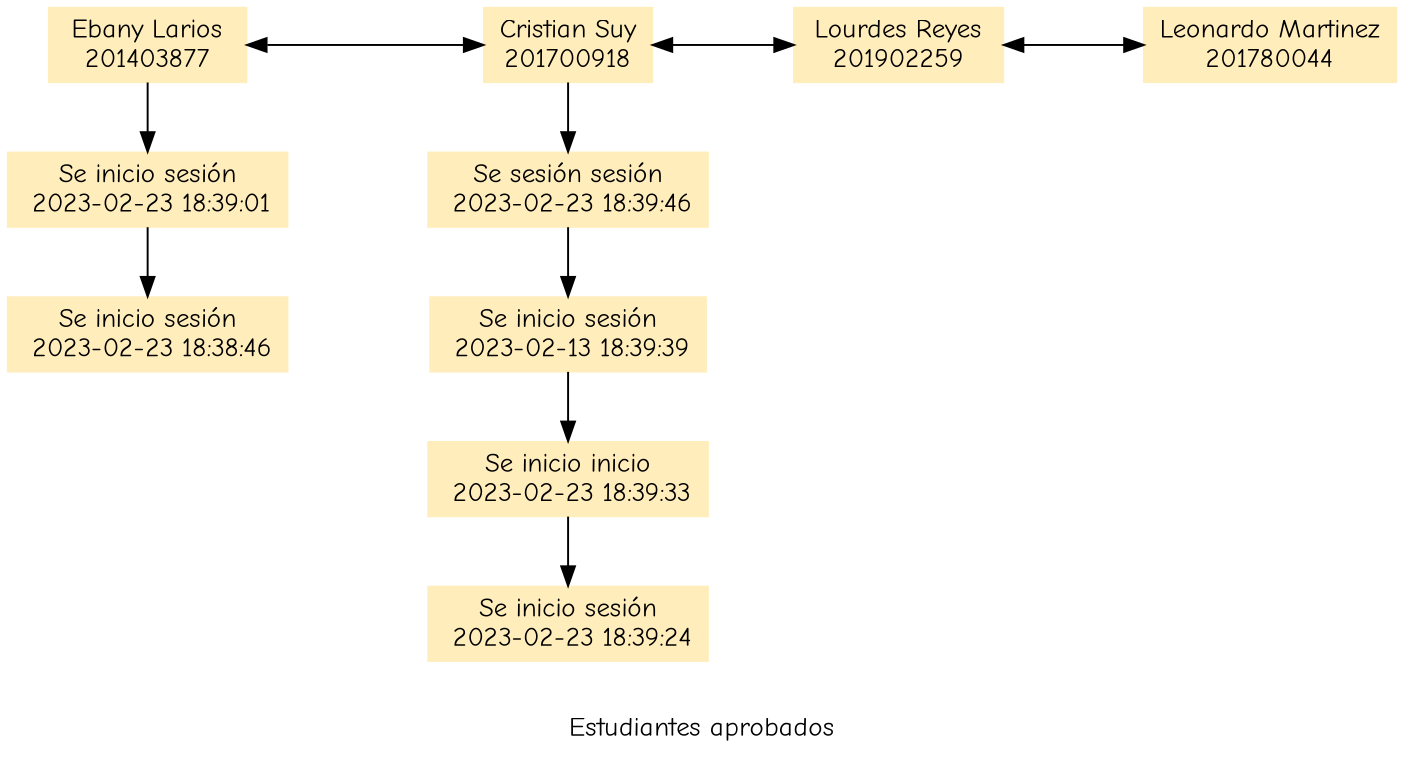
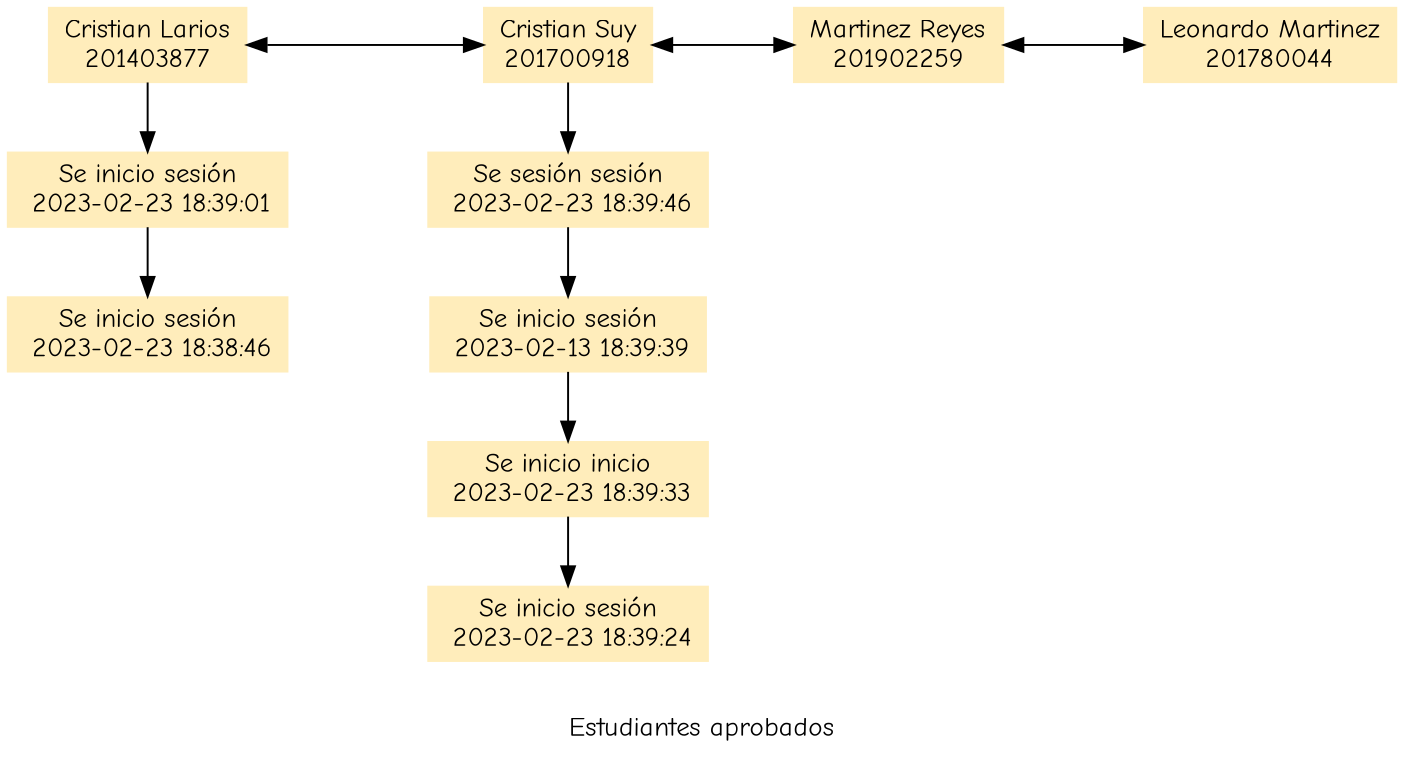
node "Ebany Larios 201403877": label "Ebany Larios 201403877" -> "Cristian Larios 201403877"
node "Lourdes Reyes 201902259": label "Lourdes Reyes 201902259" -> "Martinez Reyes 201902259"
